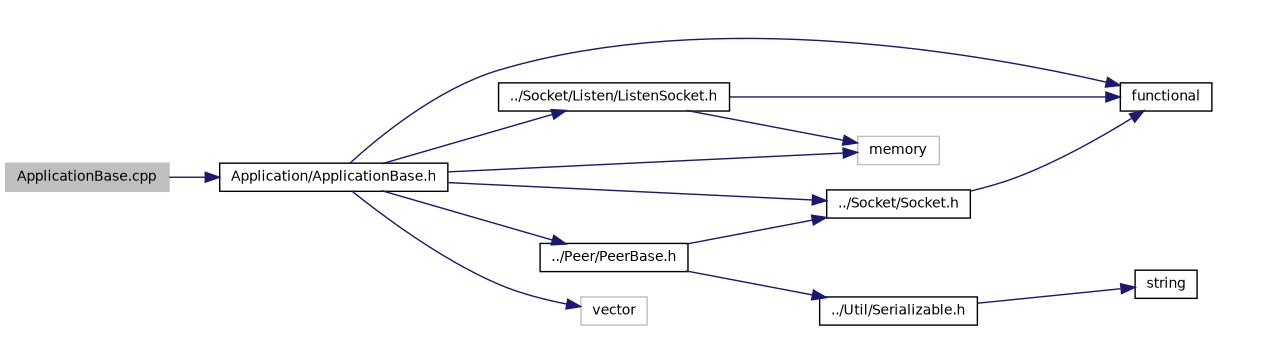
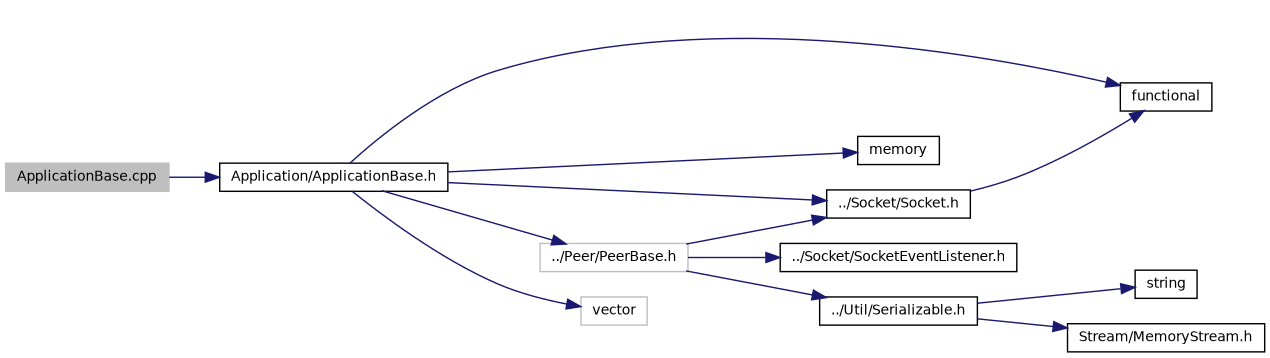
node "../Socket/Listen/ListenSocket.h": removed
node "memory": color grey75 -> black
node "../Peer/PeerBase.h": color black -> grey75
node "../Socket/SocketEventListener.h": added
node "Stream/MemoryStream.h": added
